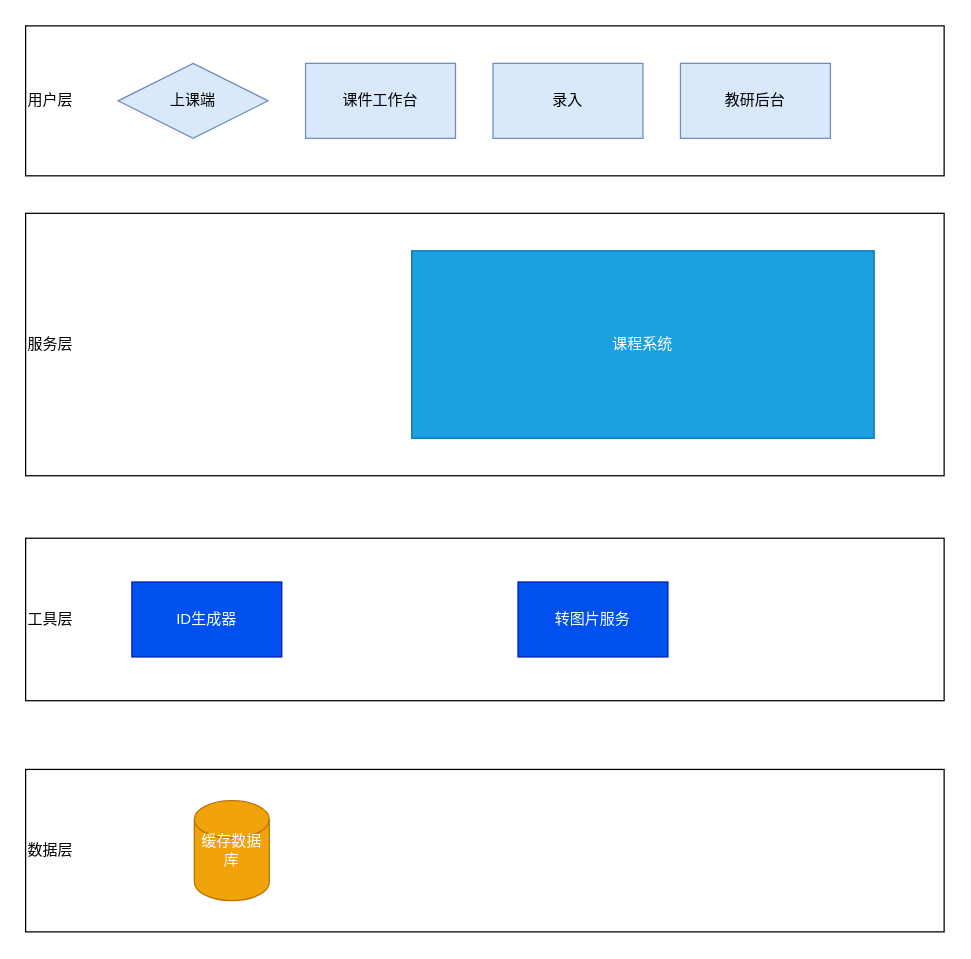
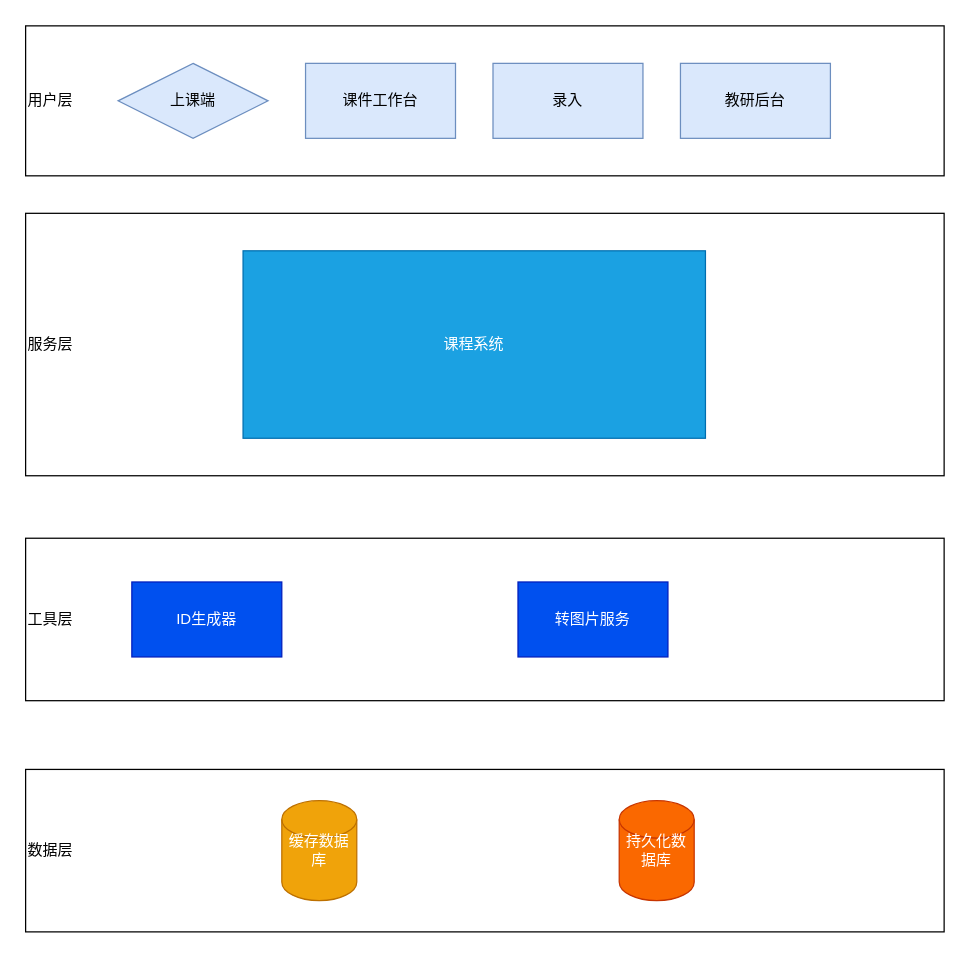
node "课程系统": moved (643, 344) -> (474, 344)
node "缓存数据库": moved (232, 851) -> (319, 851)
node "持久化数据库": added
